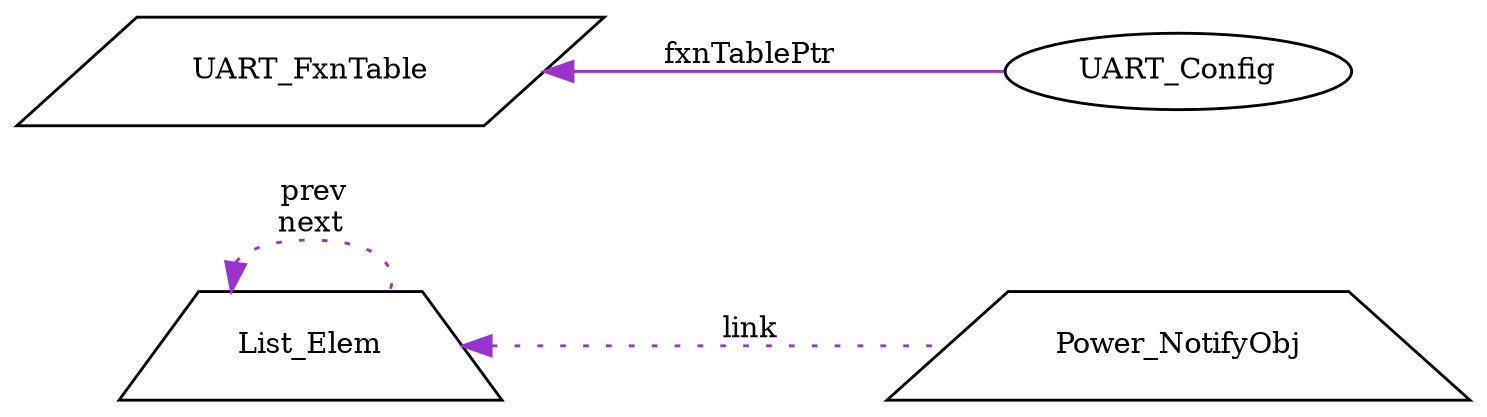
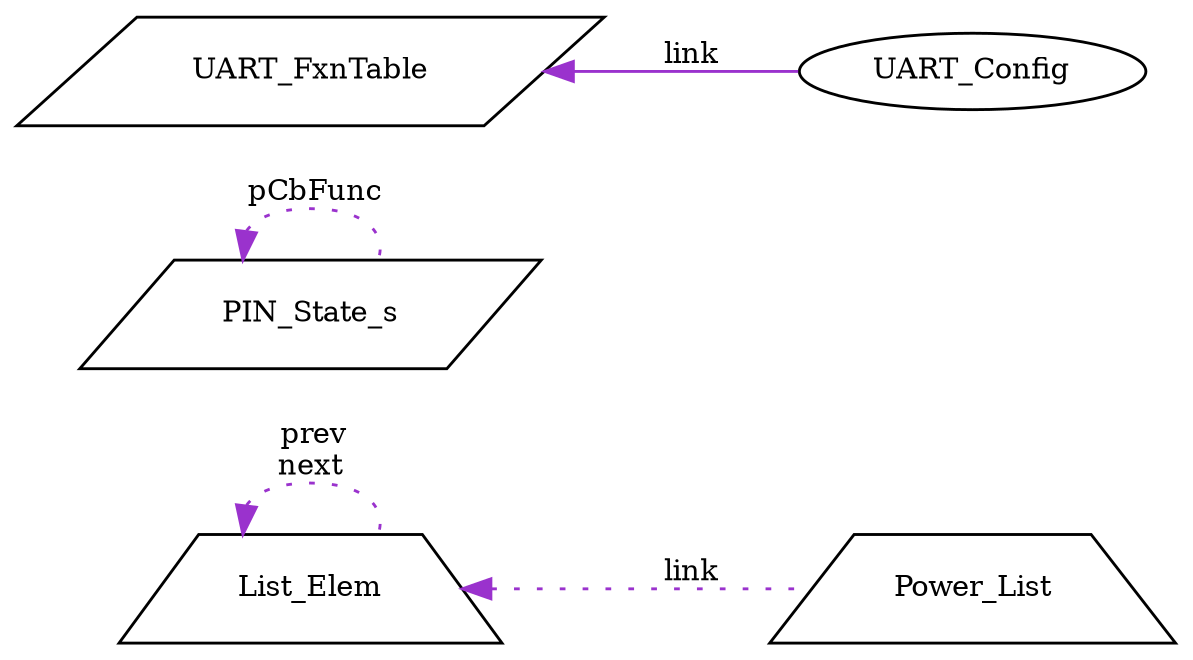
edge "UART_Config" -> "UART_FxnTable": label " fxnTablePtr" -> " link"
node "PIN_State_s": added
node "Power_NotifyObj": label "Power_NotifyObj" -> "Power_List"
